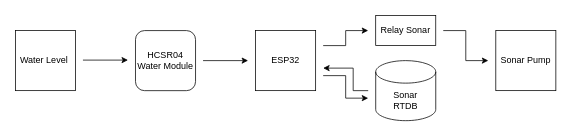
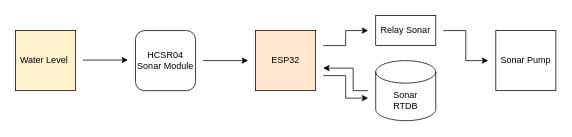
node "Water Level": fillcolor #ffffff -> #fff2cc
node "HCSR04 Water Module": label "HCSR04 Water Module" -> "HCSR04 Sonar Module"
node "ESP32": fillcolor #ffffff -> #ffe6cc
